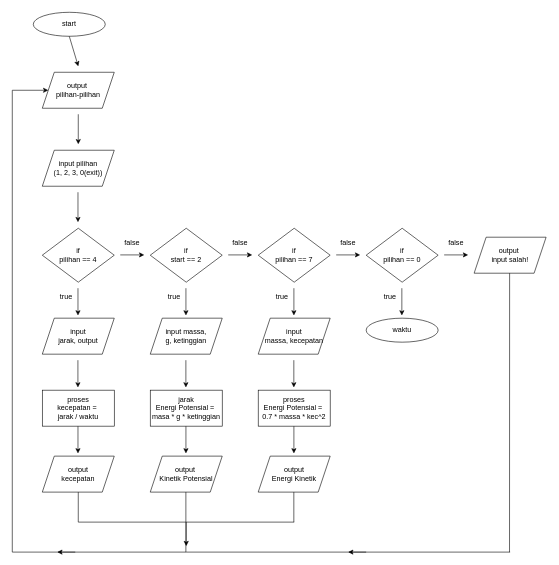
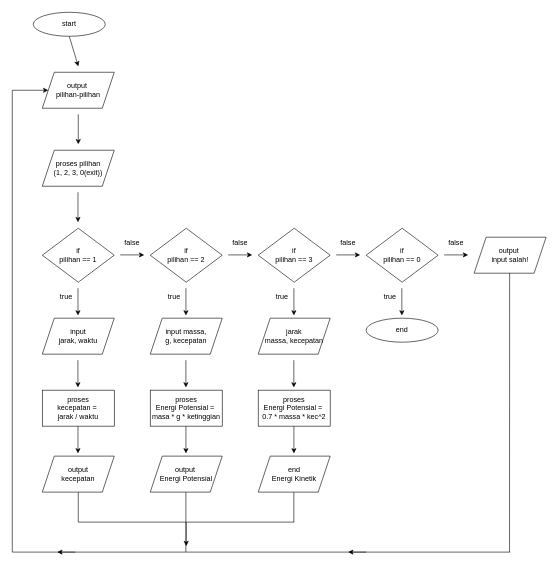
node "input pilihan (1, 2, 3, 0(exit))": label "input pilihan (1, 2, 3, 0(exit))" -> "proses pilihan (1, 2, 3, 0(exit))"
node "if pilihan == 4": label "if pilihan == 4" -> "if pilihan == 1"
node "if start == 2": label "if start == 2" -> "if pilihan == 2"
node "if pilihan == 7": label "if pilihan == 7" -> "if pilihan == 3"
node "waktu": label "waktu" -> "end"
node "input jarak, output": label "input jarak, output" -> "input jarak, waktu"
node "input massa, g, ketinggian": label "input massa, g, ketinggian" -> "input massa, g, kecepatan"
node "input massa, kecepatan": label "input massa, kecepatan" -> "jarak massa, kecepatan"
node "jarak Energi Potensial = masa * g * ketinggian": label "jarak Energi Potensial = masa * g * ketinggian" -> "proses Energi Potensial = masa * g * ketinggian"
node "output Kinetik Potensial": label "output Kinetik Potensial" -> "output Energi Potensial"
node "output Energi Kinetik": label "output Energi Kinetik" -> "end Energi Kinetik"
